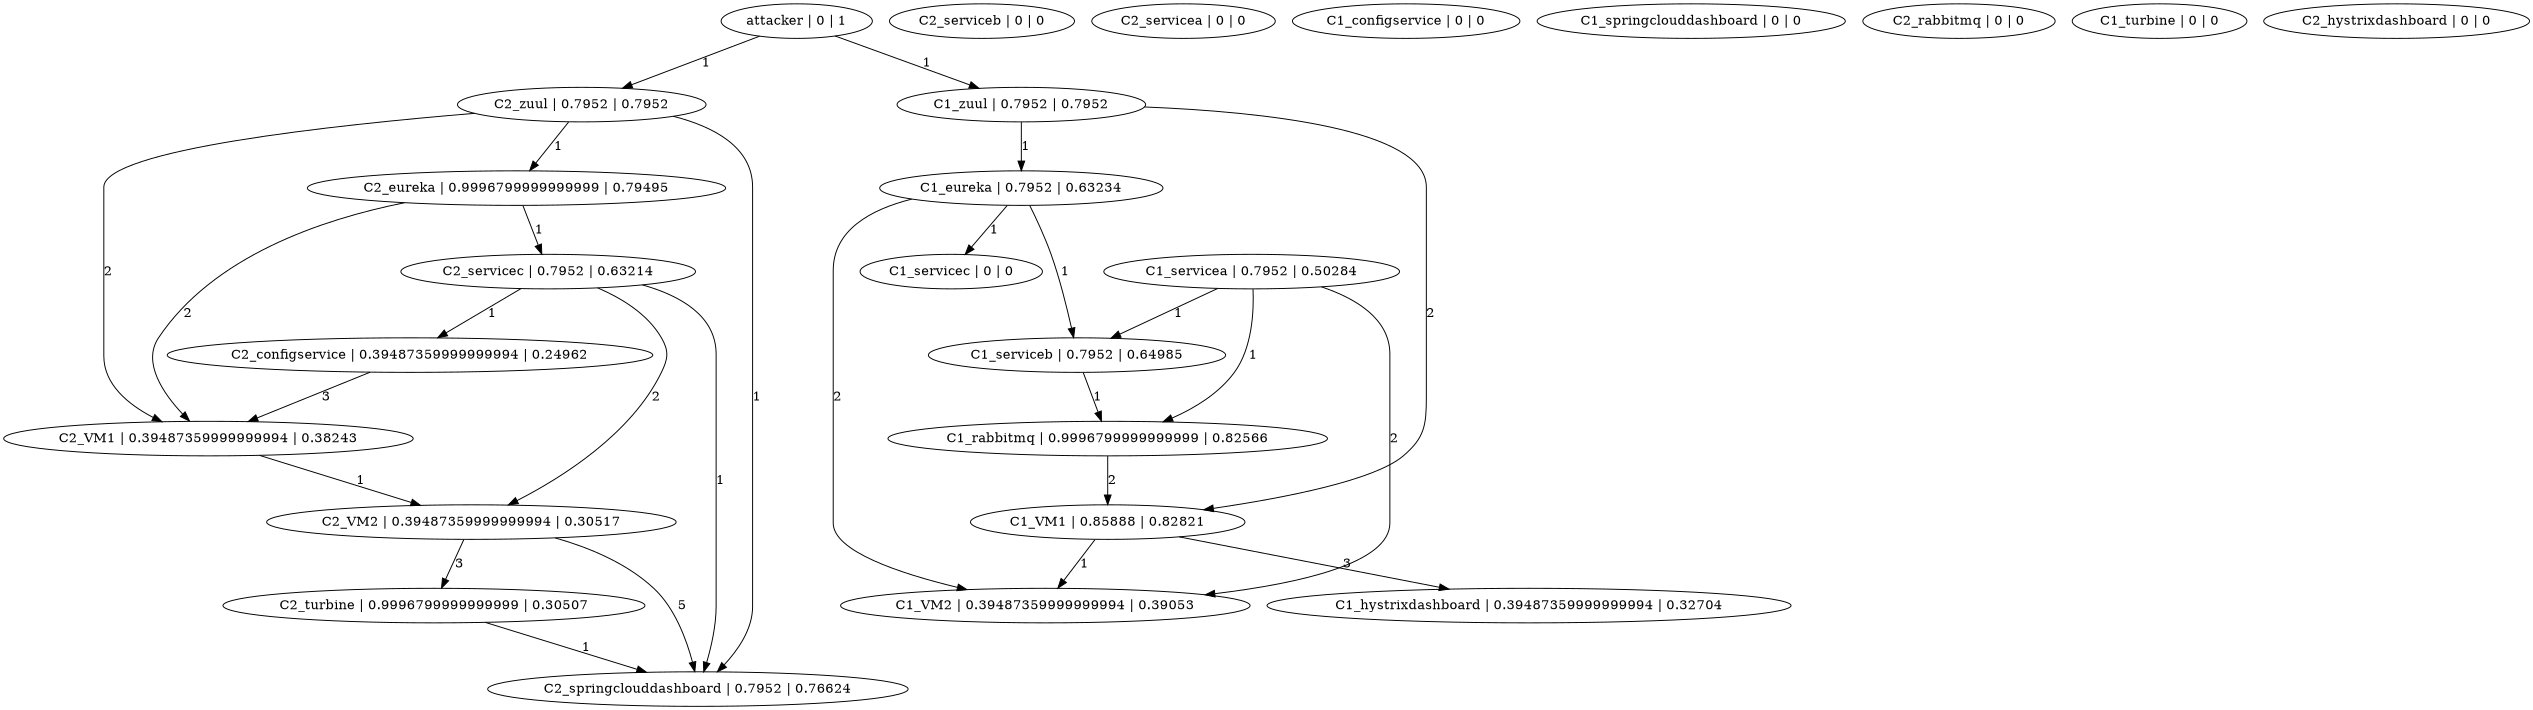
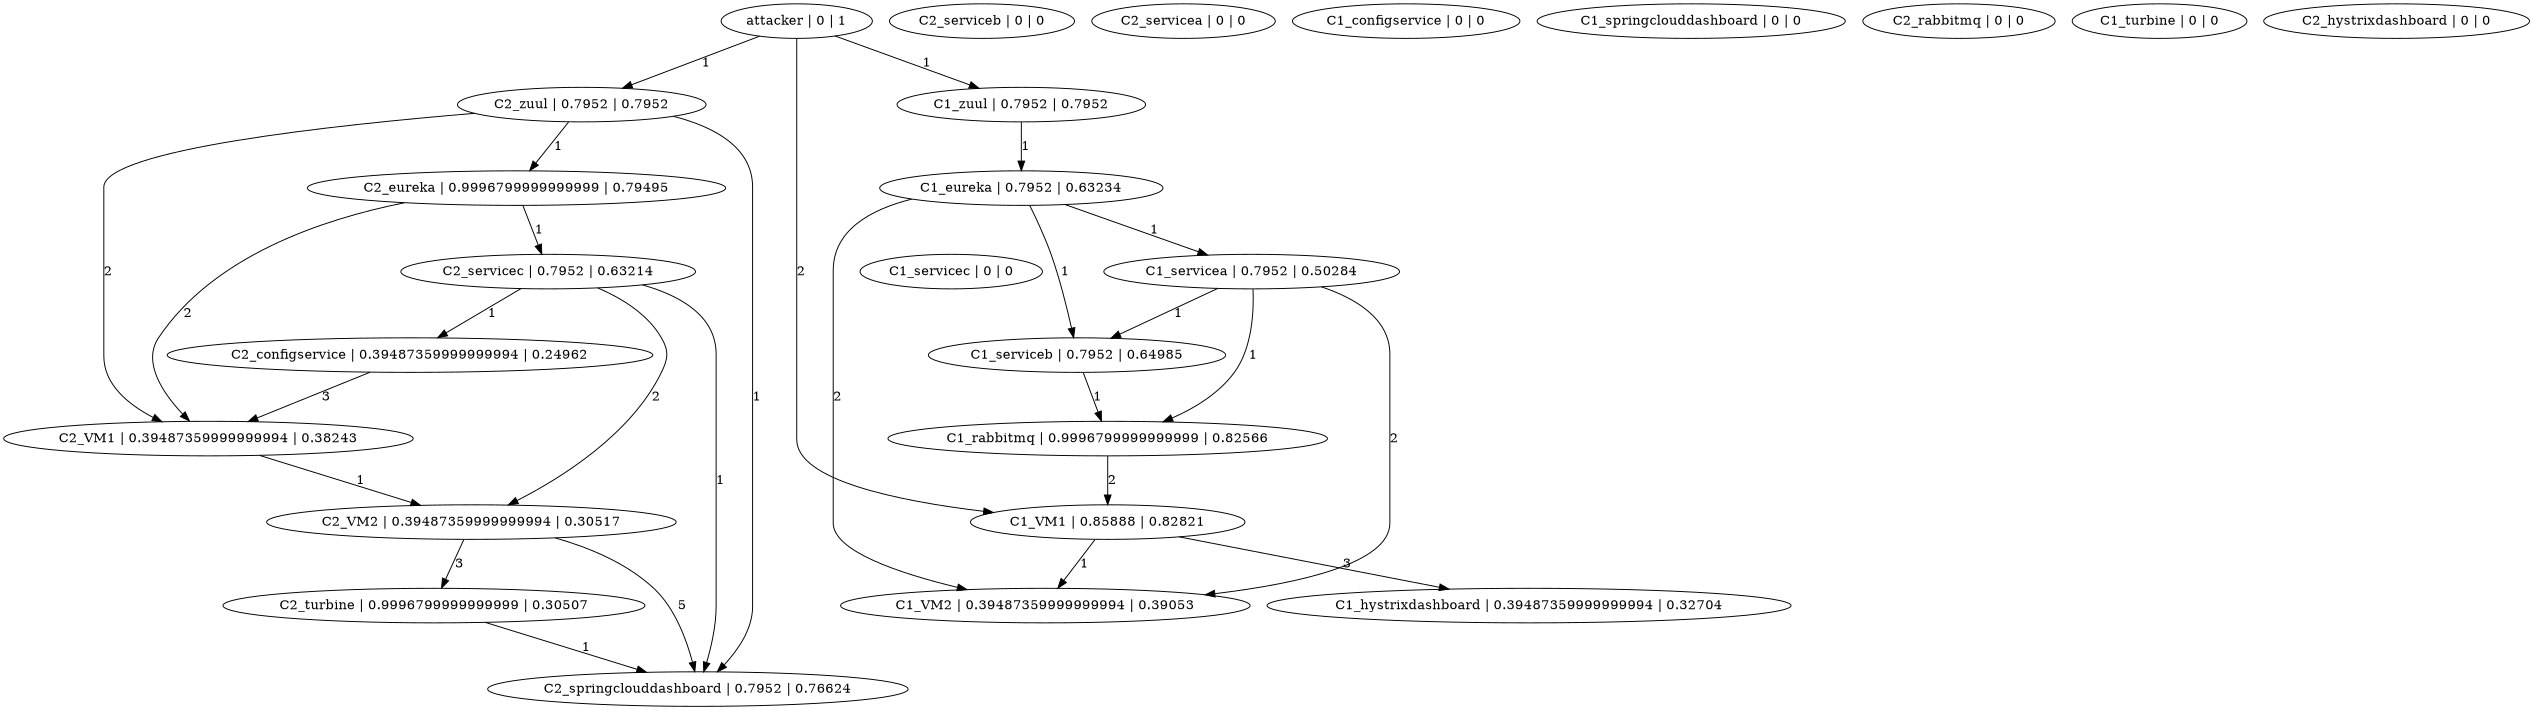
edge "C1_eureka | 0.7952 | 0.63234" -> "C1_servicec | 0 | 0": now "C1_eureka | 0.7952 | 0.63234" -> "C1_servicea | 0.7952 | 0.50284"
edge "C1_zuul | 0.7952 | 0.7952" -> "C1_VM1 | 0.85888 | 0.82821": now "attacker | 0 | 1" -> "C1_VM1 | 0.85888 | 0.82821"
